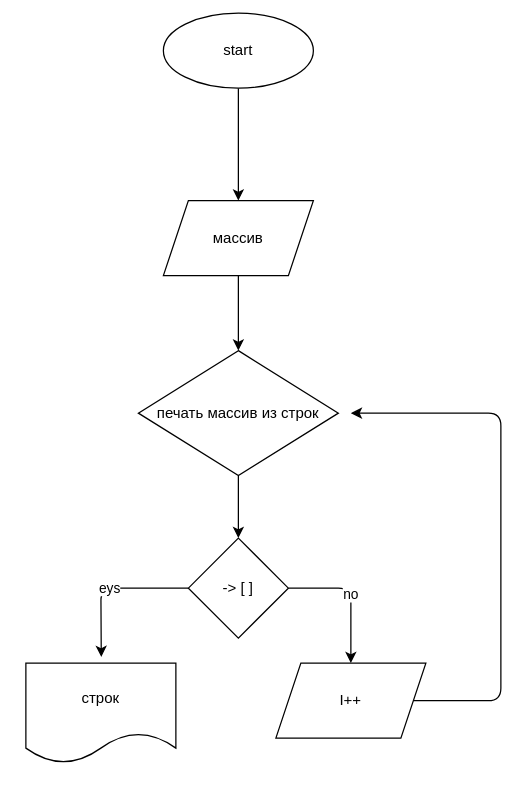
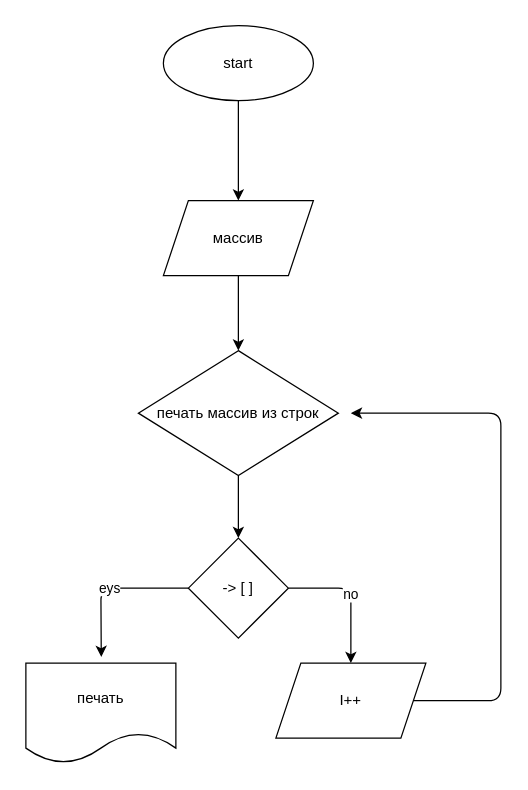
node "start": moved (238, 51) -> (238, 63)
node "строк": label "строк" -> "печать"
